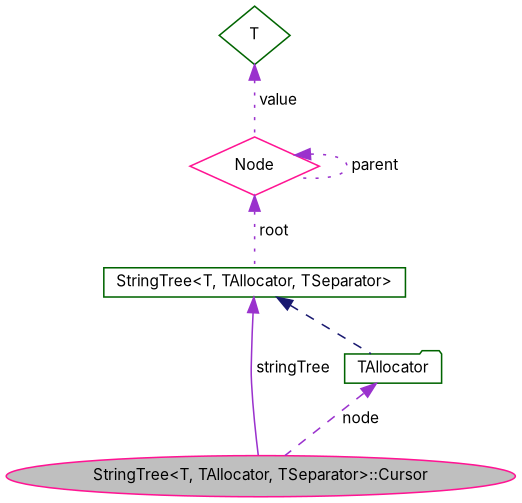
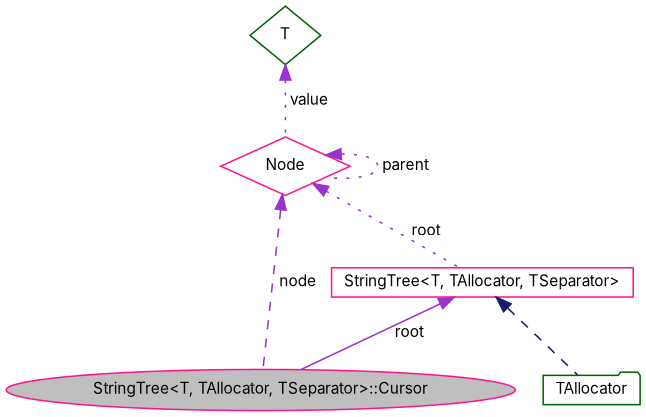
node "StringTree<T, TAllocator, TSeparator>": color darkgreen -> deeppink
edge "StringTree<T, TAllocator, TSeparator>::Cursor" -> "StringTree<T, TAllocator, TSeparator>": label " stringTree" -> " root"
edge "StringTree<T, TAllocator, TSeparator>::Cursor" -> "TAllocator": now "StringTree<T, TAllocator, TSeparator>::Cursor" -> "Node"
